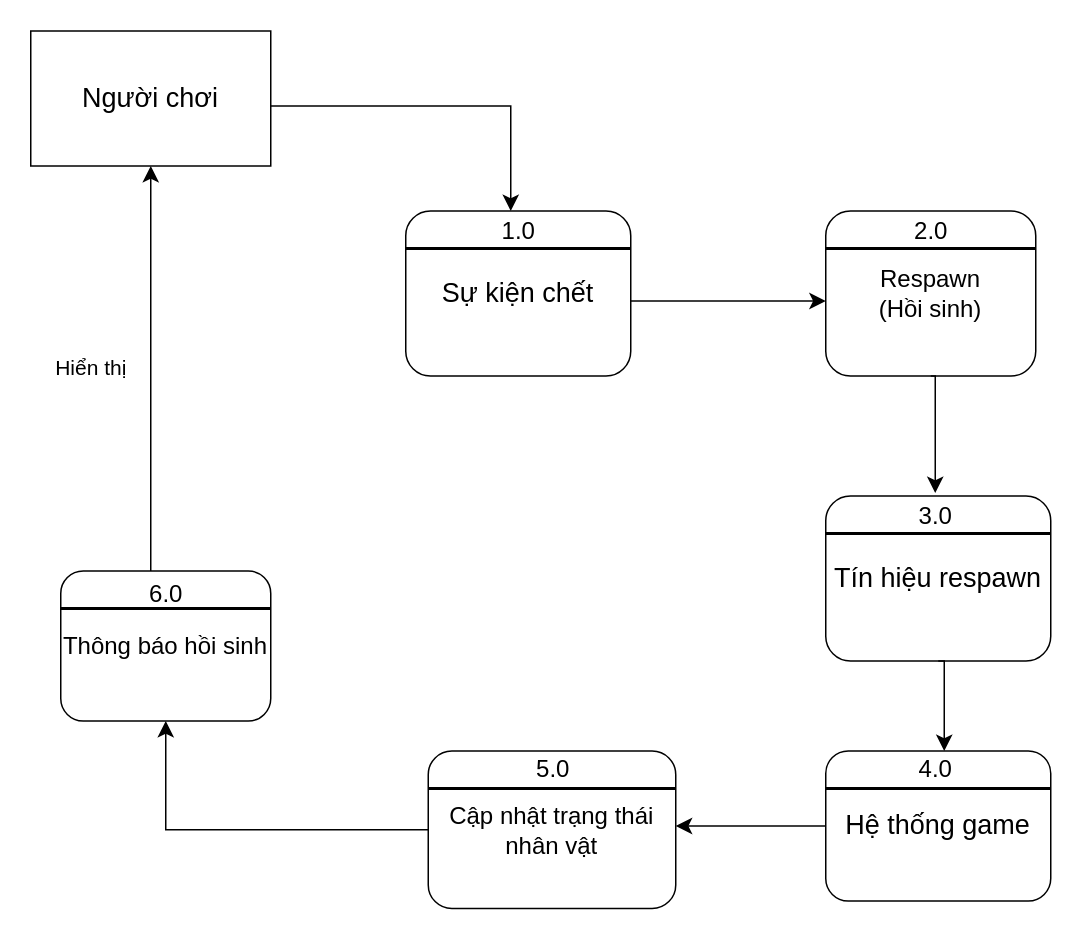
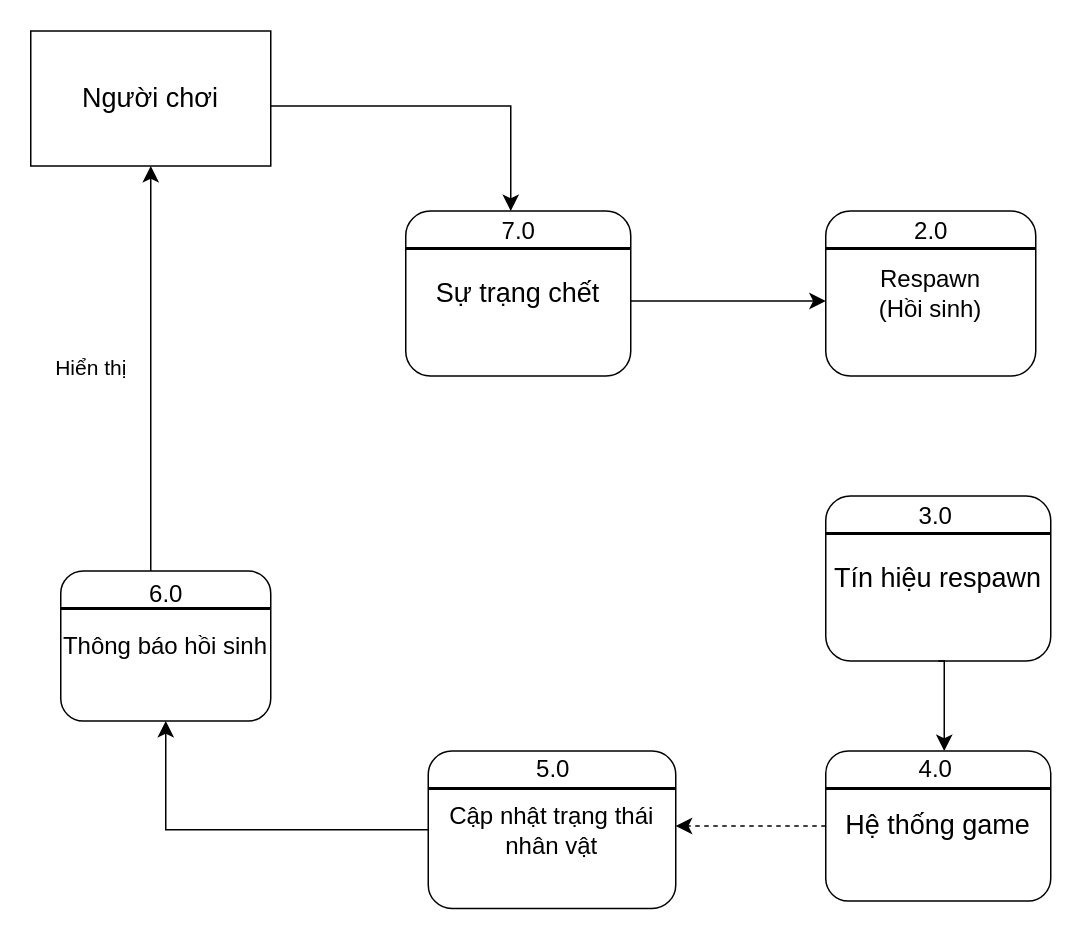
node "1.0": label "1.0" -> "7.0"
node "Sự kiện chết": label "Sự kiện chết" -> "Sự trạng chết"
edge "Respawn (Hồi sinh)" -> "3.0": removed
edge "Hệ thống game" -> "Cập nhật trạng thái nhân vật": style solid -> dashed
